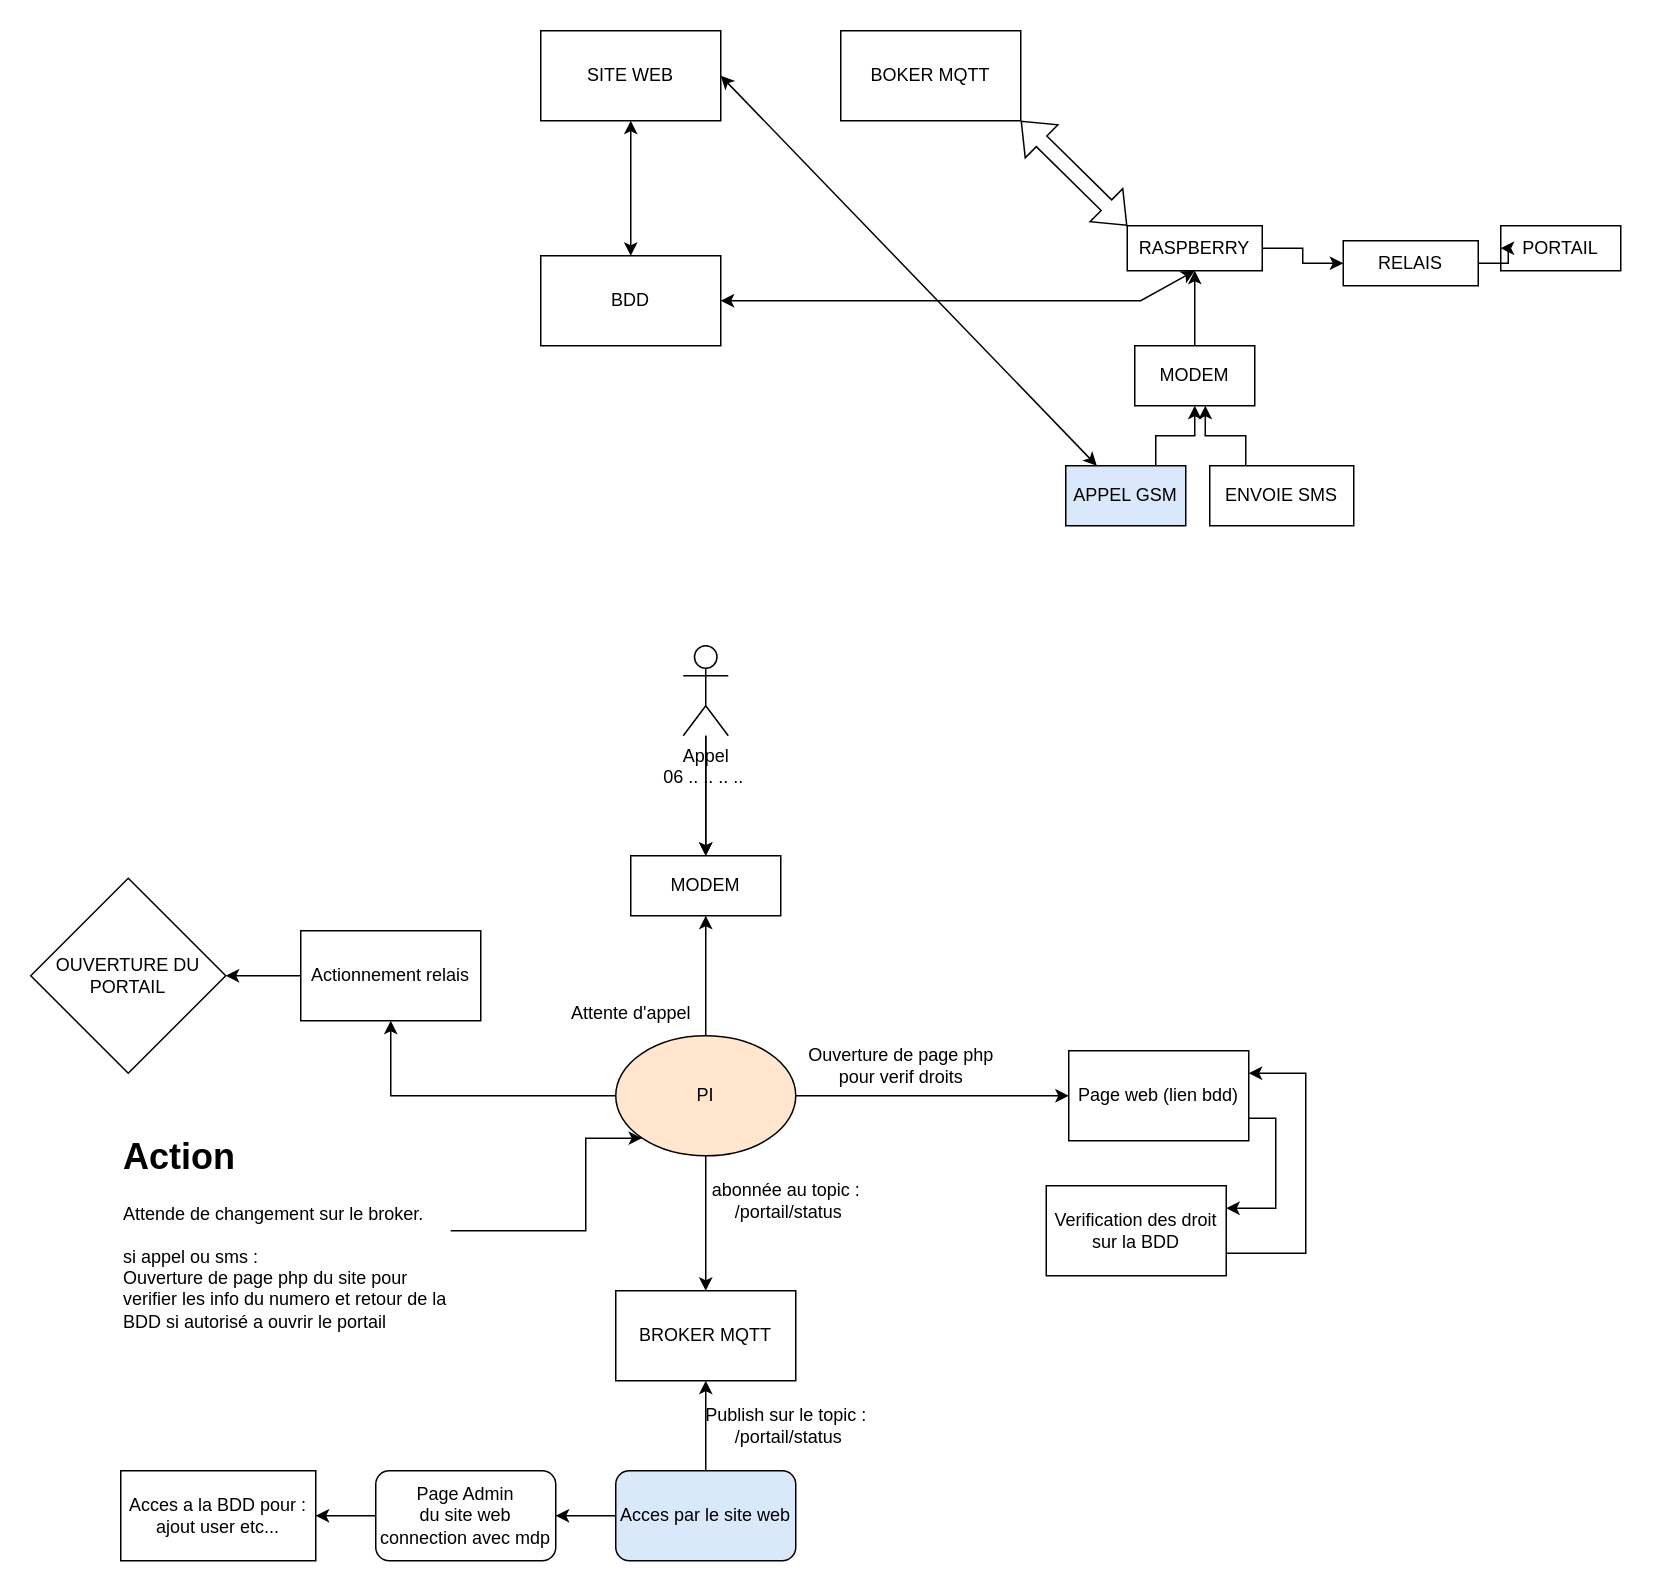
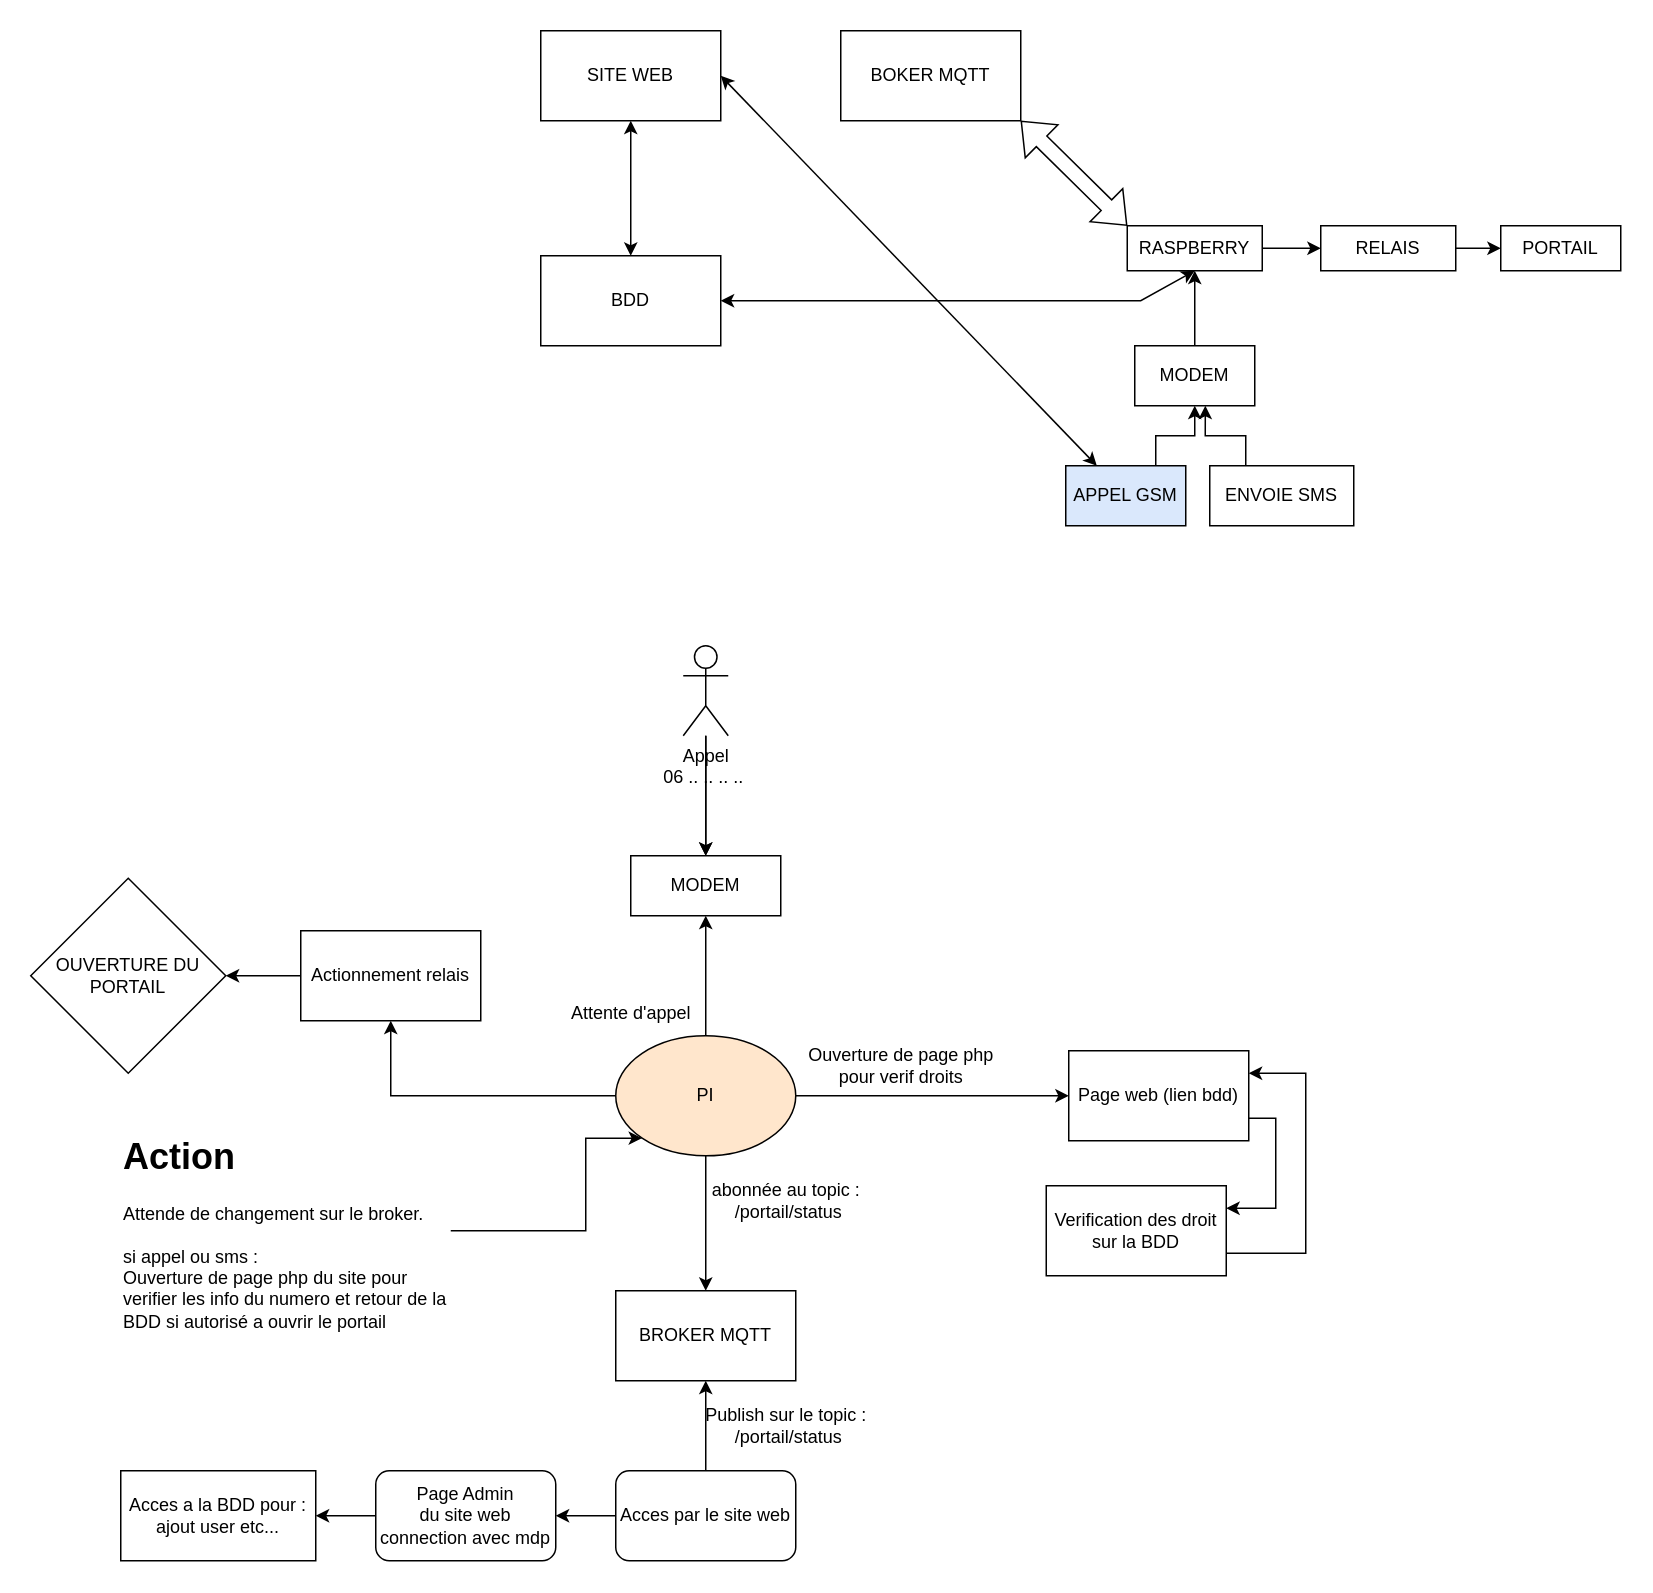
node "RELAIS": moved (1411, 263) -> (1388, 248)
node "Acces par le site web": fillcolor #dae8fc -> #ffffff
